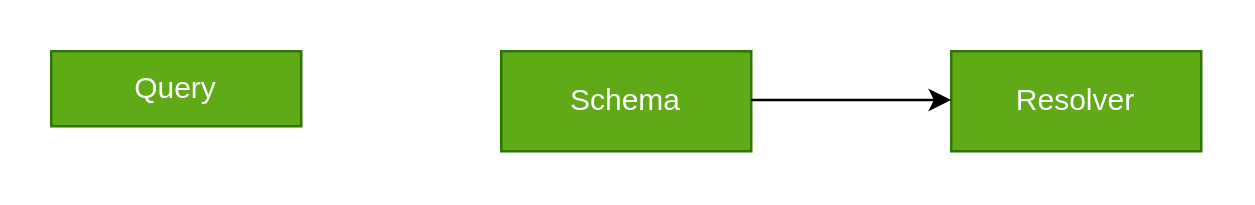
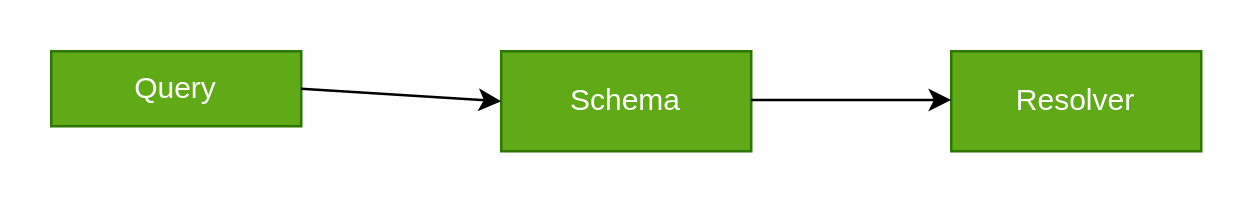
edge "Query" -> "Schema": added
